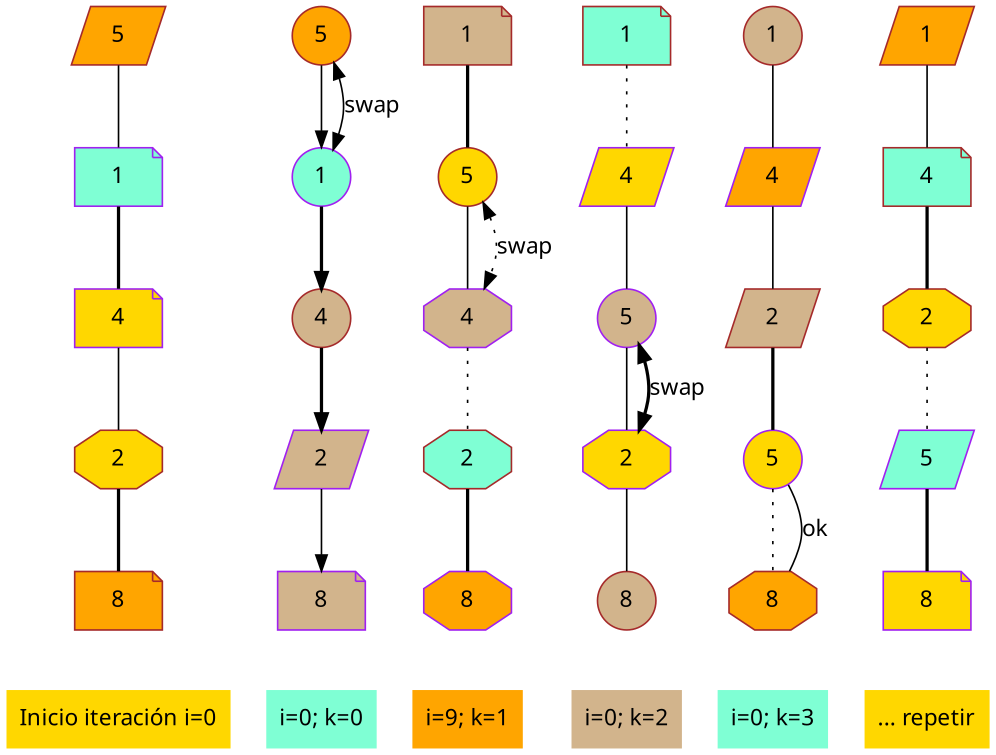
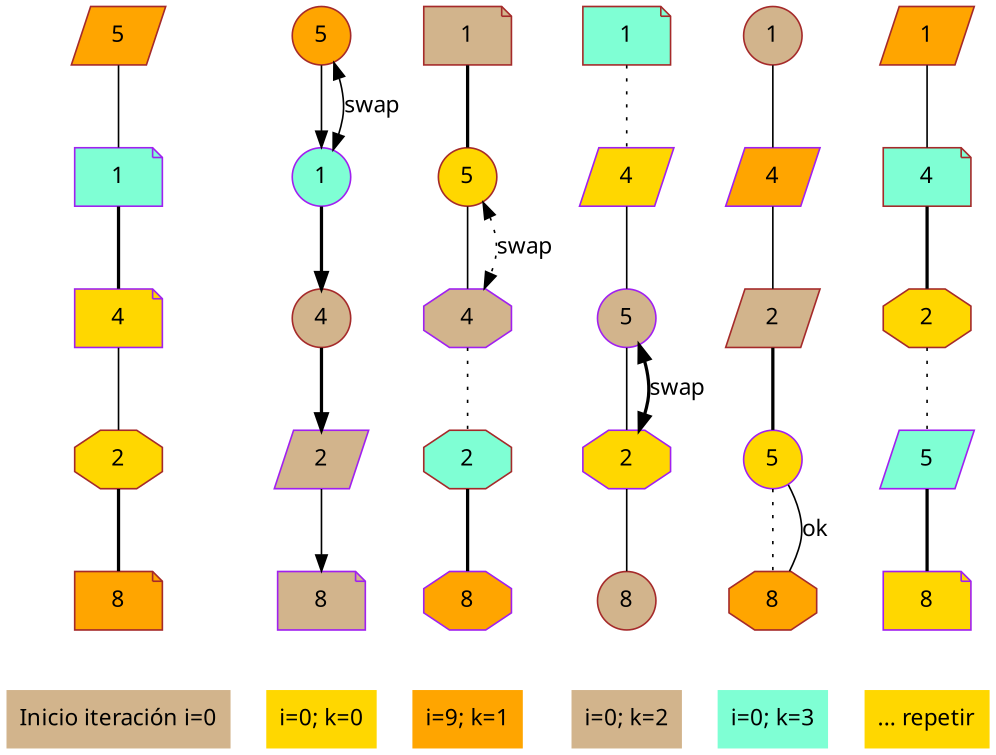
node "Inicio iteración i=0": fillcolor gold -> tan
node "i=0; k=0": fillcolor aquamarine -> gold
